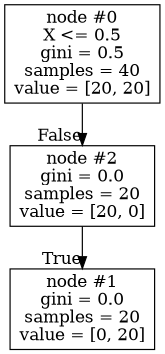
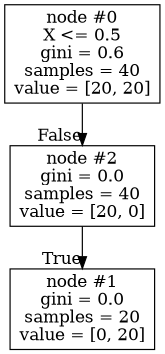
node "node #0 X <= 0.5 gini = 0.5 samples = 40 value = [20, 20]": label "node #0 X <= 0.5 gini = 0.5 samples = 40 value = [20, 20]" -> "node #0 X <= 0.5 gini = 0.6 samples = 40 value = [20, 20]"
node "node #2 gini = 0.0 samples = 20 value = [20, 0]": label "node #2 gini = 0.0 samples = 20 value = [20, 0]" -> "node #2 gini = 0.0 samples = 40 value = [20, 0]"
